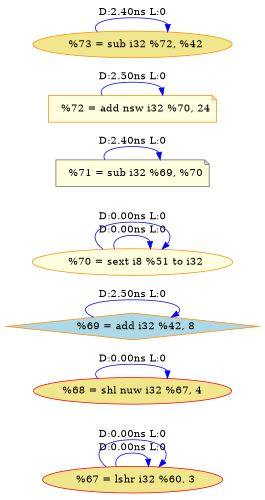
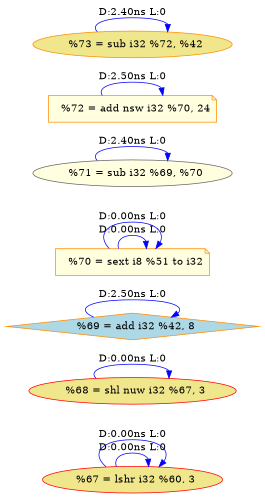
node "%71 = sub i32 %69, %70": shape note -> ellipse
node "%70 = sext i8 %51 to i32": shape ellipse -> note
node "%68 = shl nuw i32 %67, 4": label "%68 = shl nuw i32 %67, 4" -> "%68 = shl nuw i32 %67, 3"
